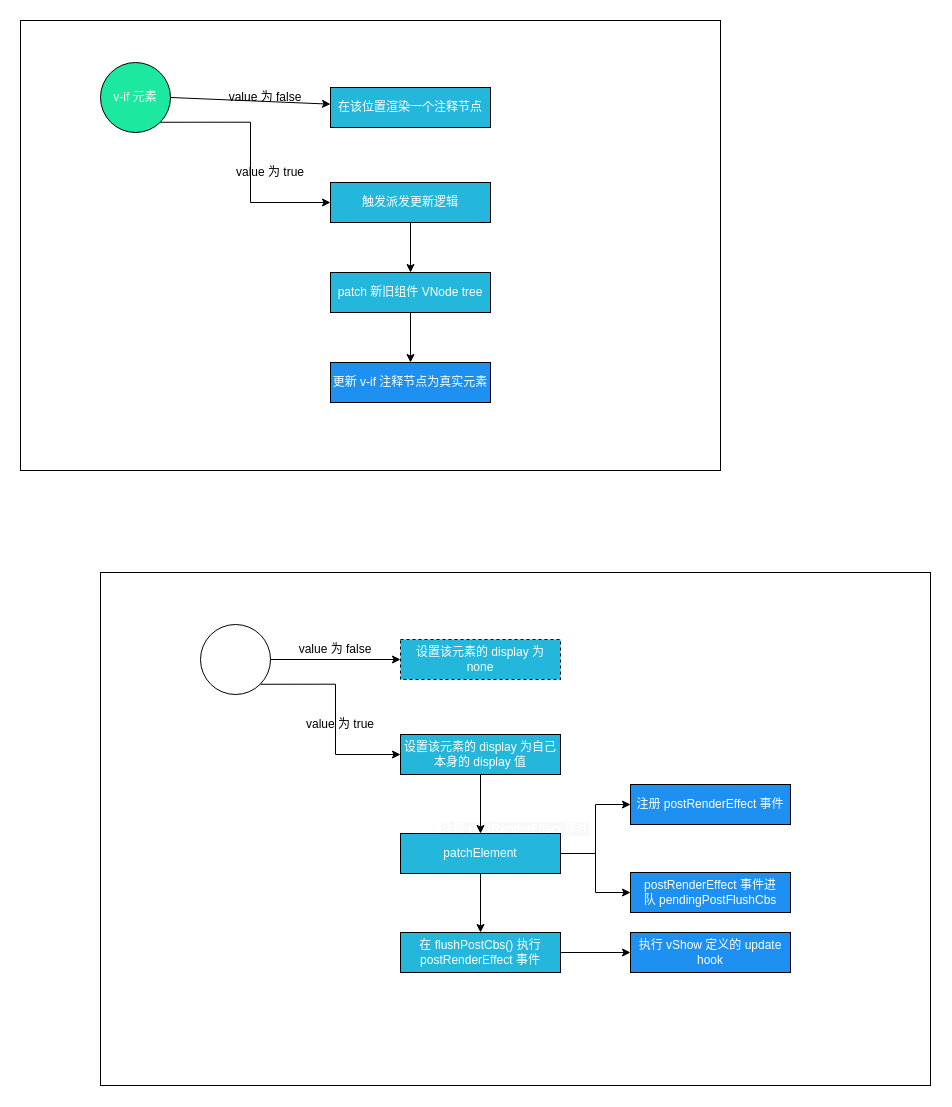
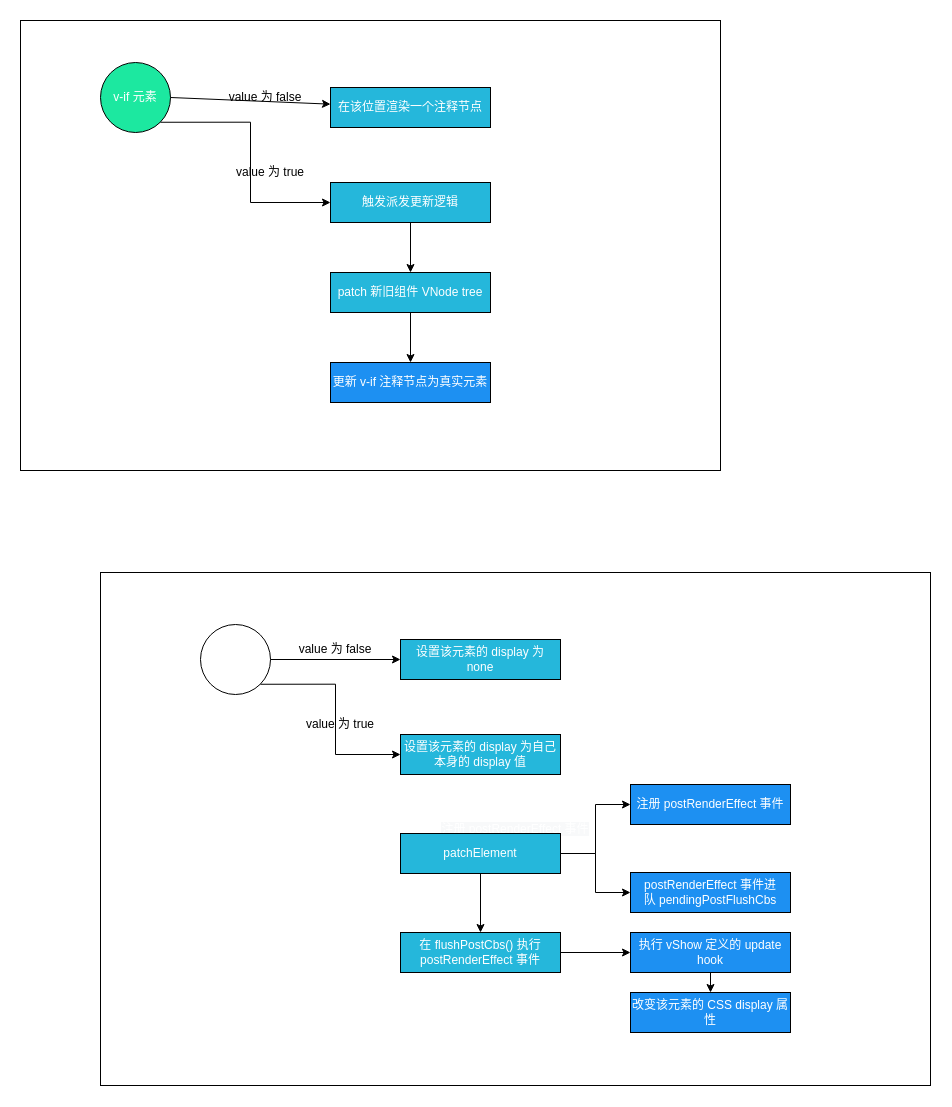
node "设置该元素的 display 为 none": style dashed -> solid
edge "设置该元素的 display 为自己本身的 display 值" -> "patchElement": removed
edge "执行 vShow 定义的 update hook" -> "改变该元素的 CSS display 属性": added
node "改变该元素的 CSS display 属性": added
